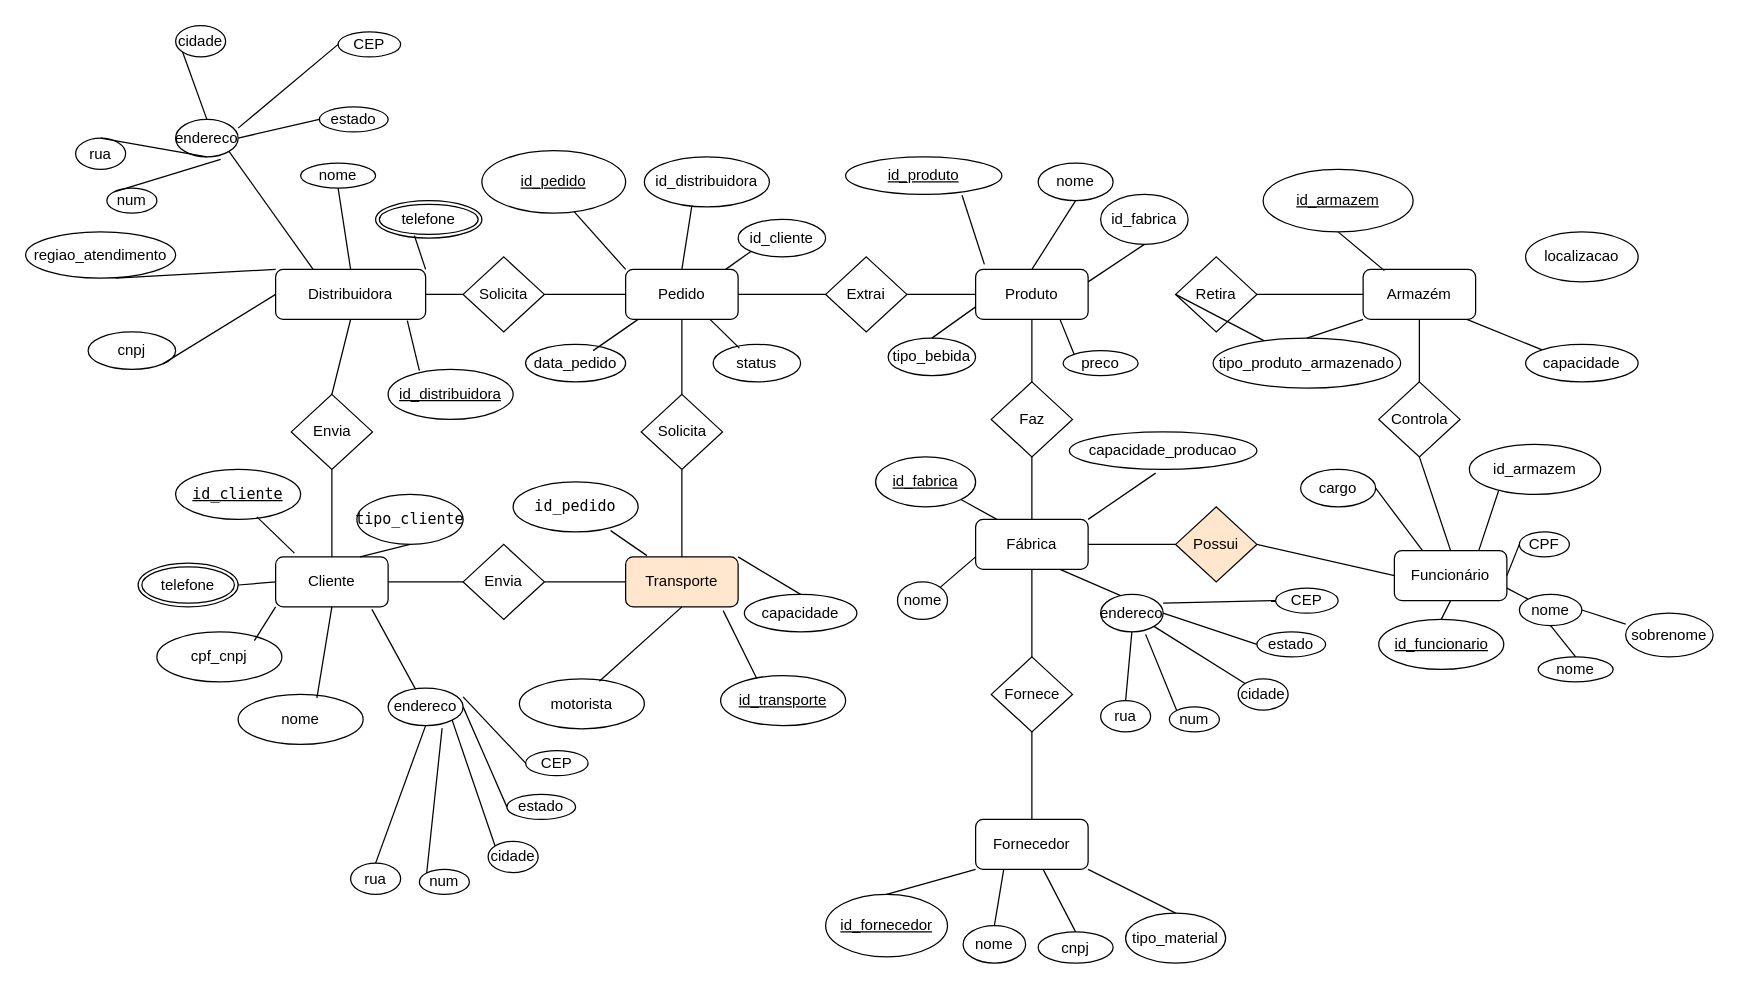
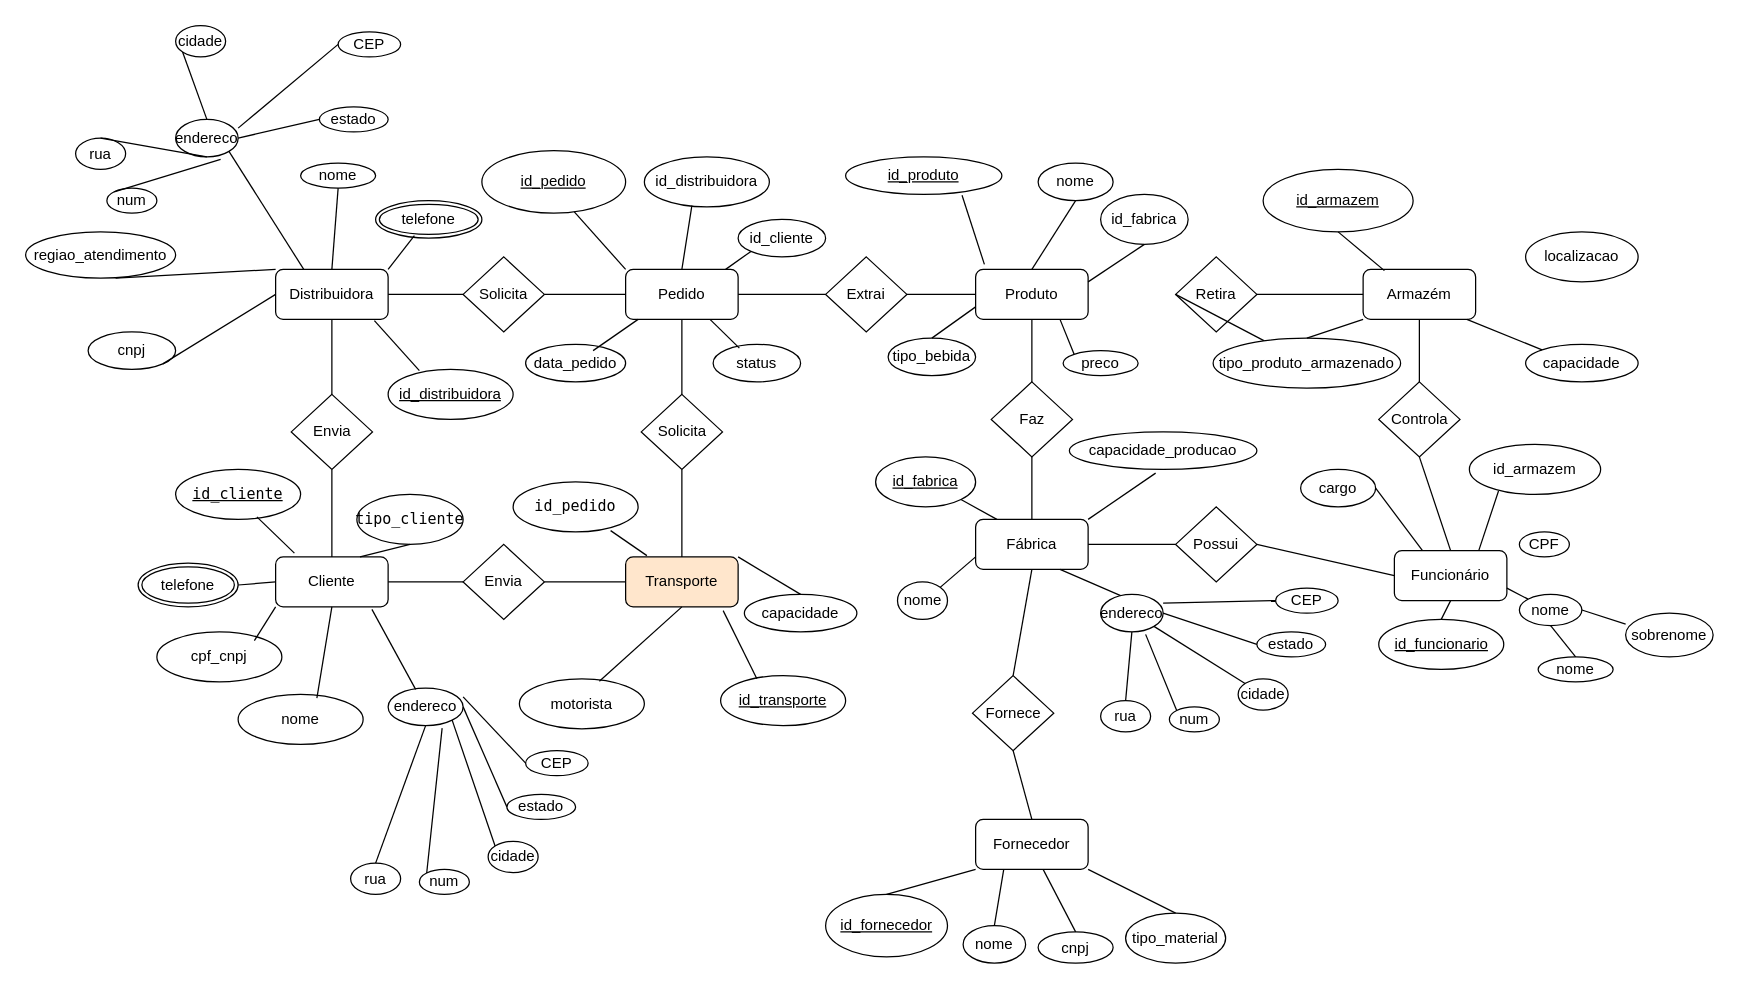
node "Distribuidora": size 150x50 -> 113x50
node "Possui": fillcolor #ffe6cc -> #ffffff
edge "CPF" -- "Funcionário": removed
node "Fornece": moved (1032, 694) -> (1013, 713)
